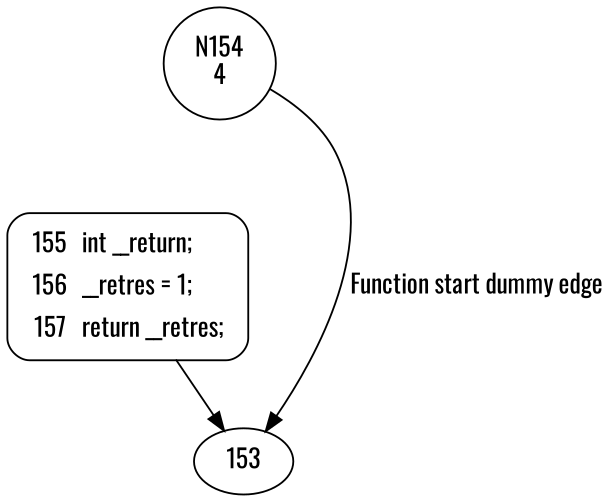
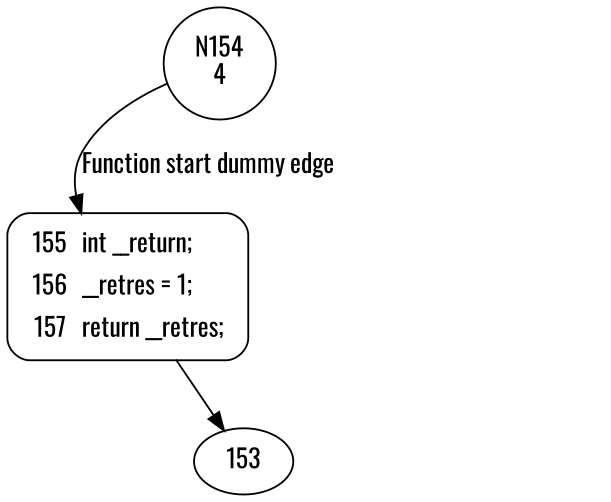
edge "N154 4" -> "153": now "N154 4" -> "155"
